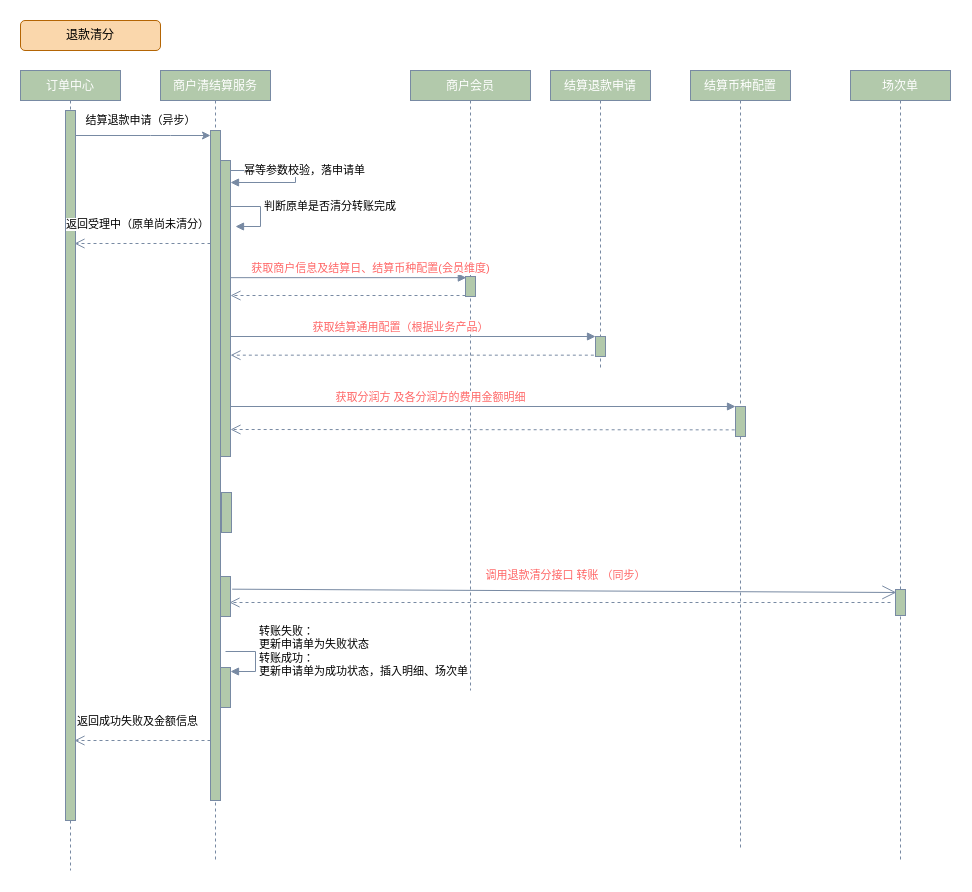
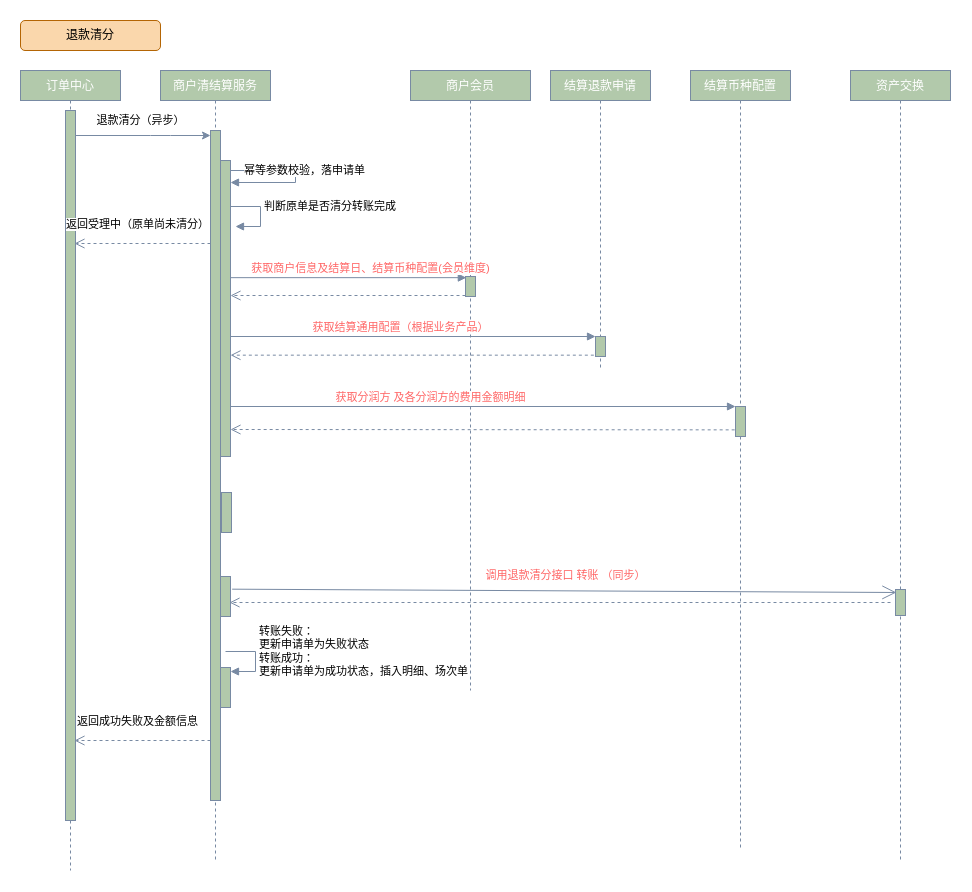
node "场次单": label "场次单" -> "资产交换"
node "结算退款申请（异步）": label "结算退款申请（异步）" -> "退款清分（异步）"
